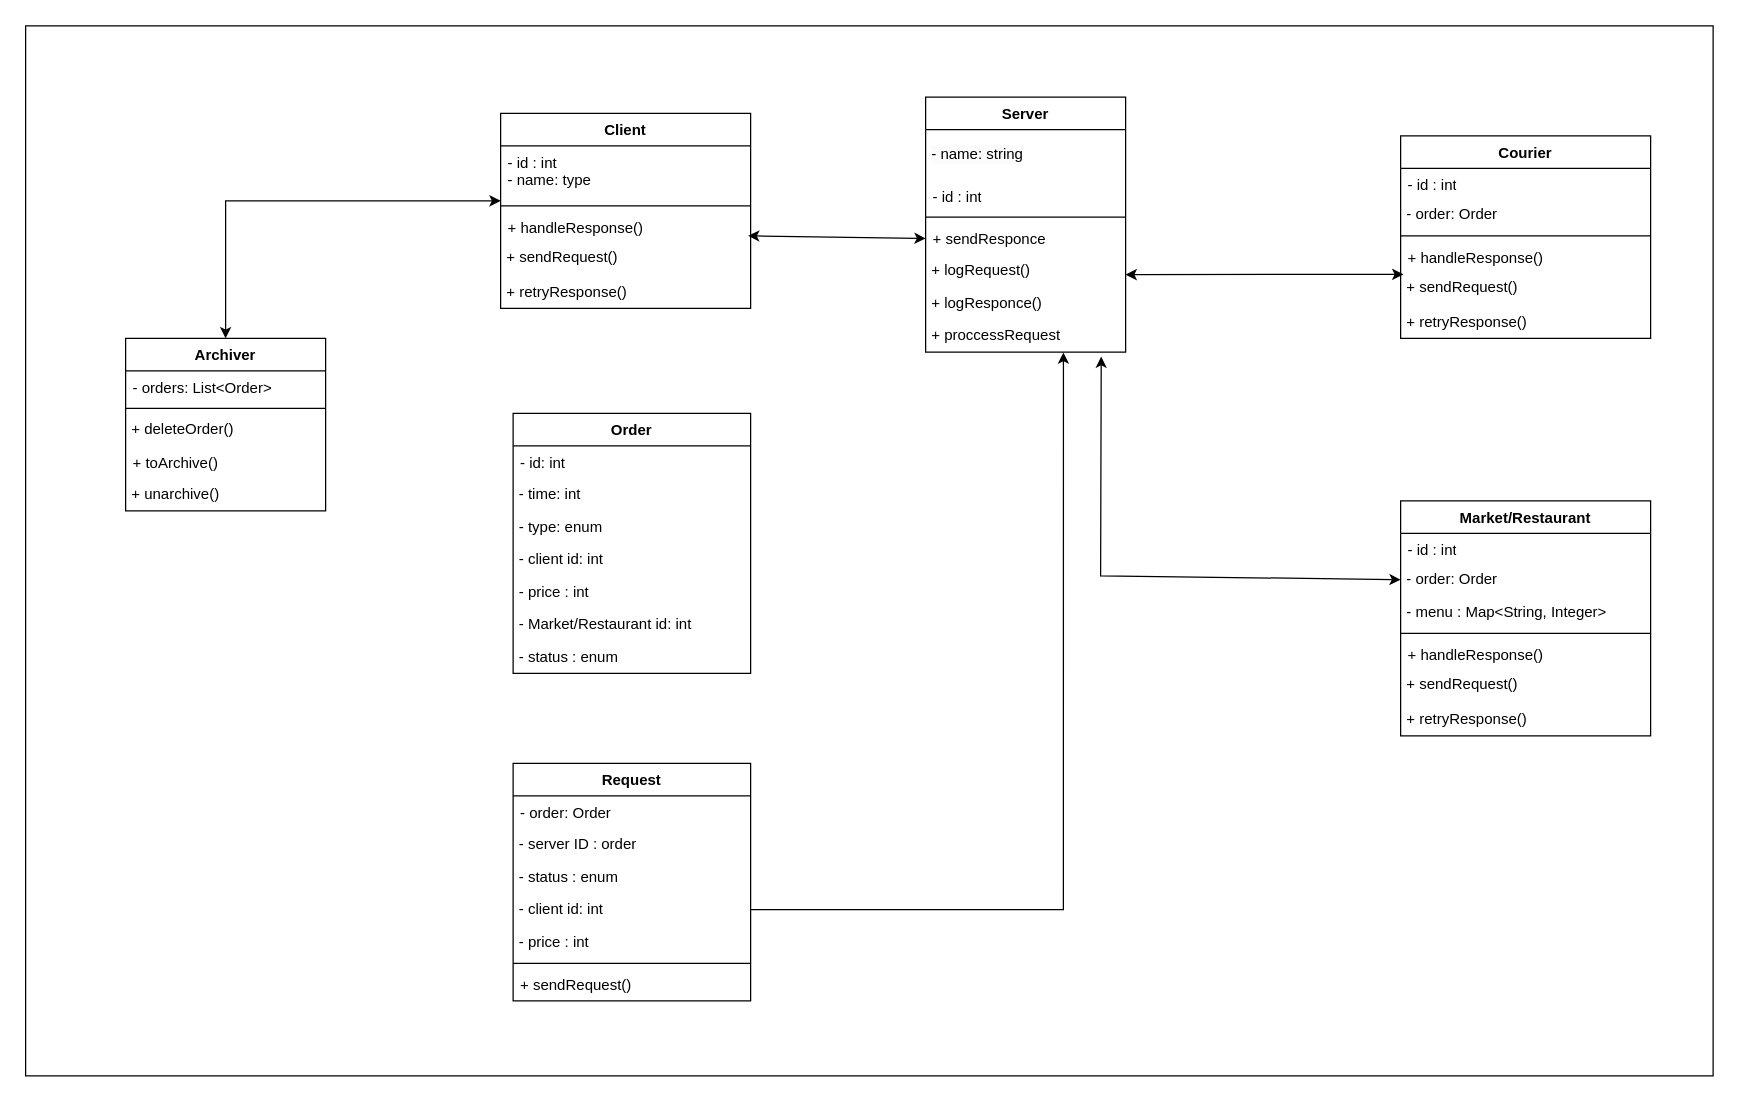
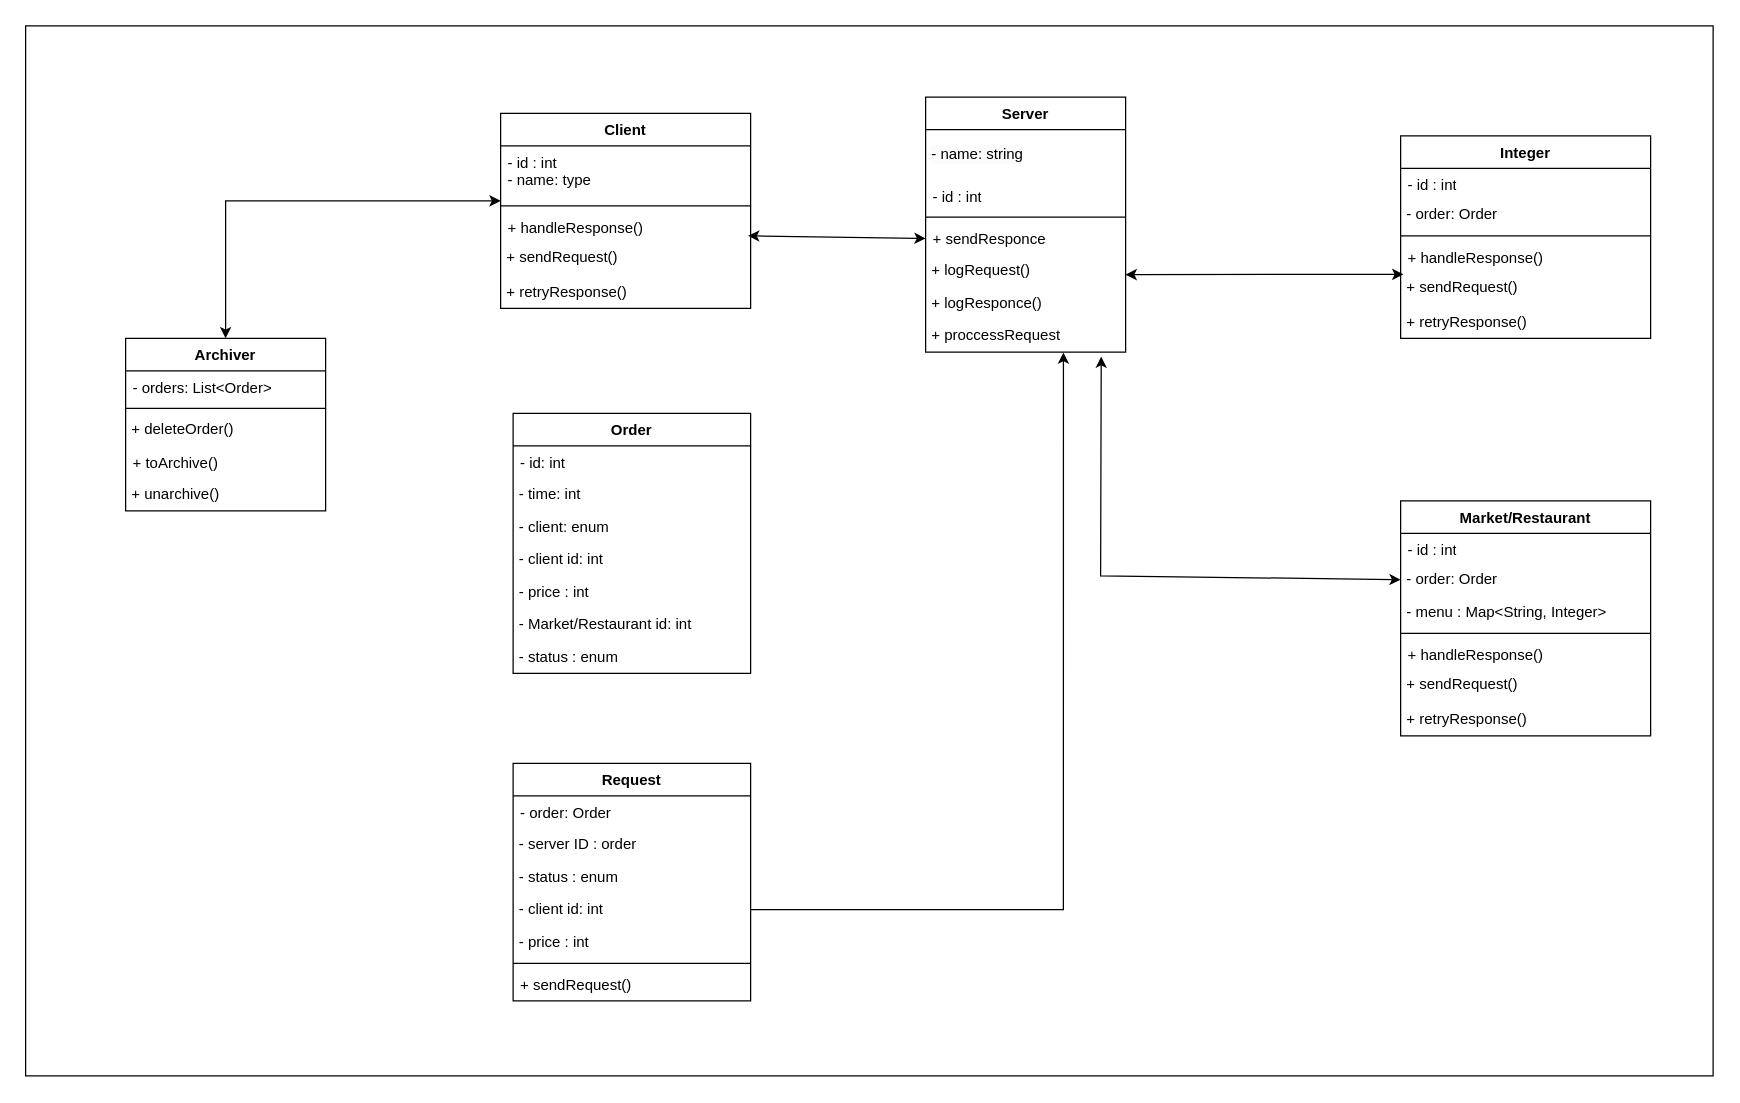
node "Courier": label "Courier" -> "Integer"
node "- type: enum": label "- type: enum" -> "- client: enum"
